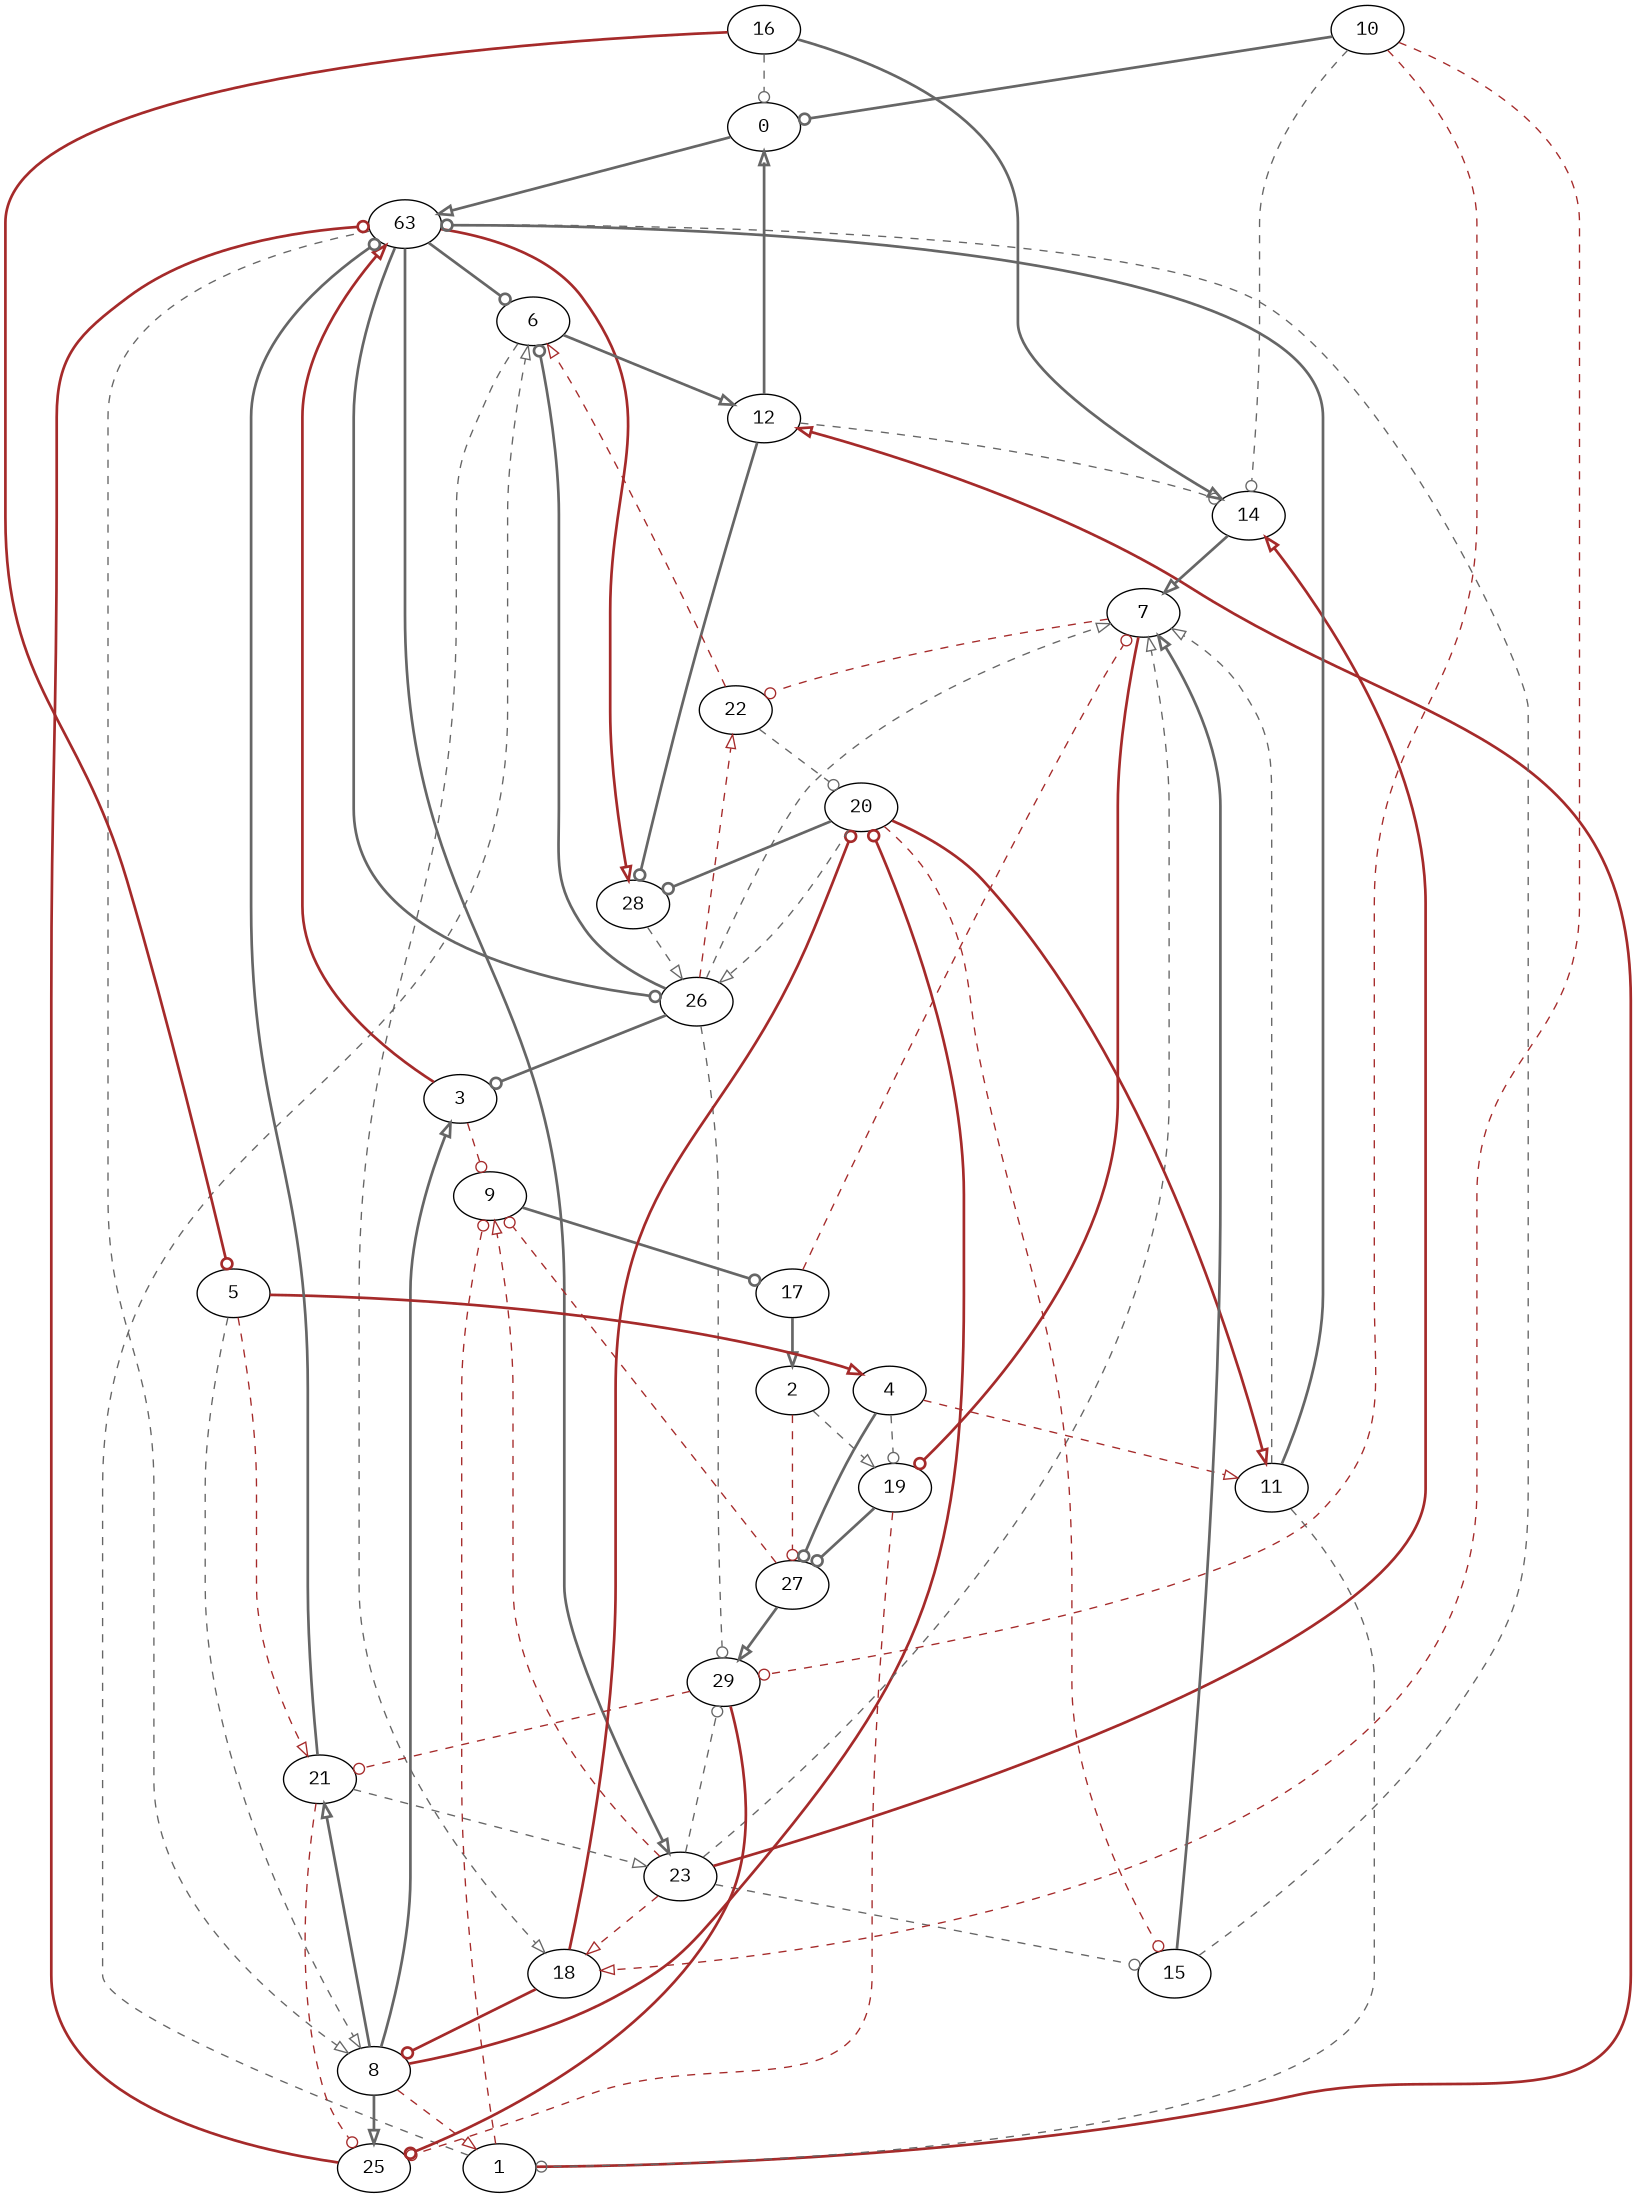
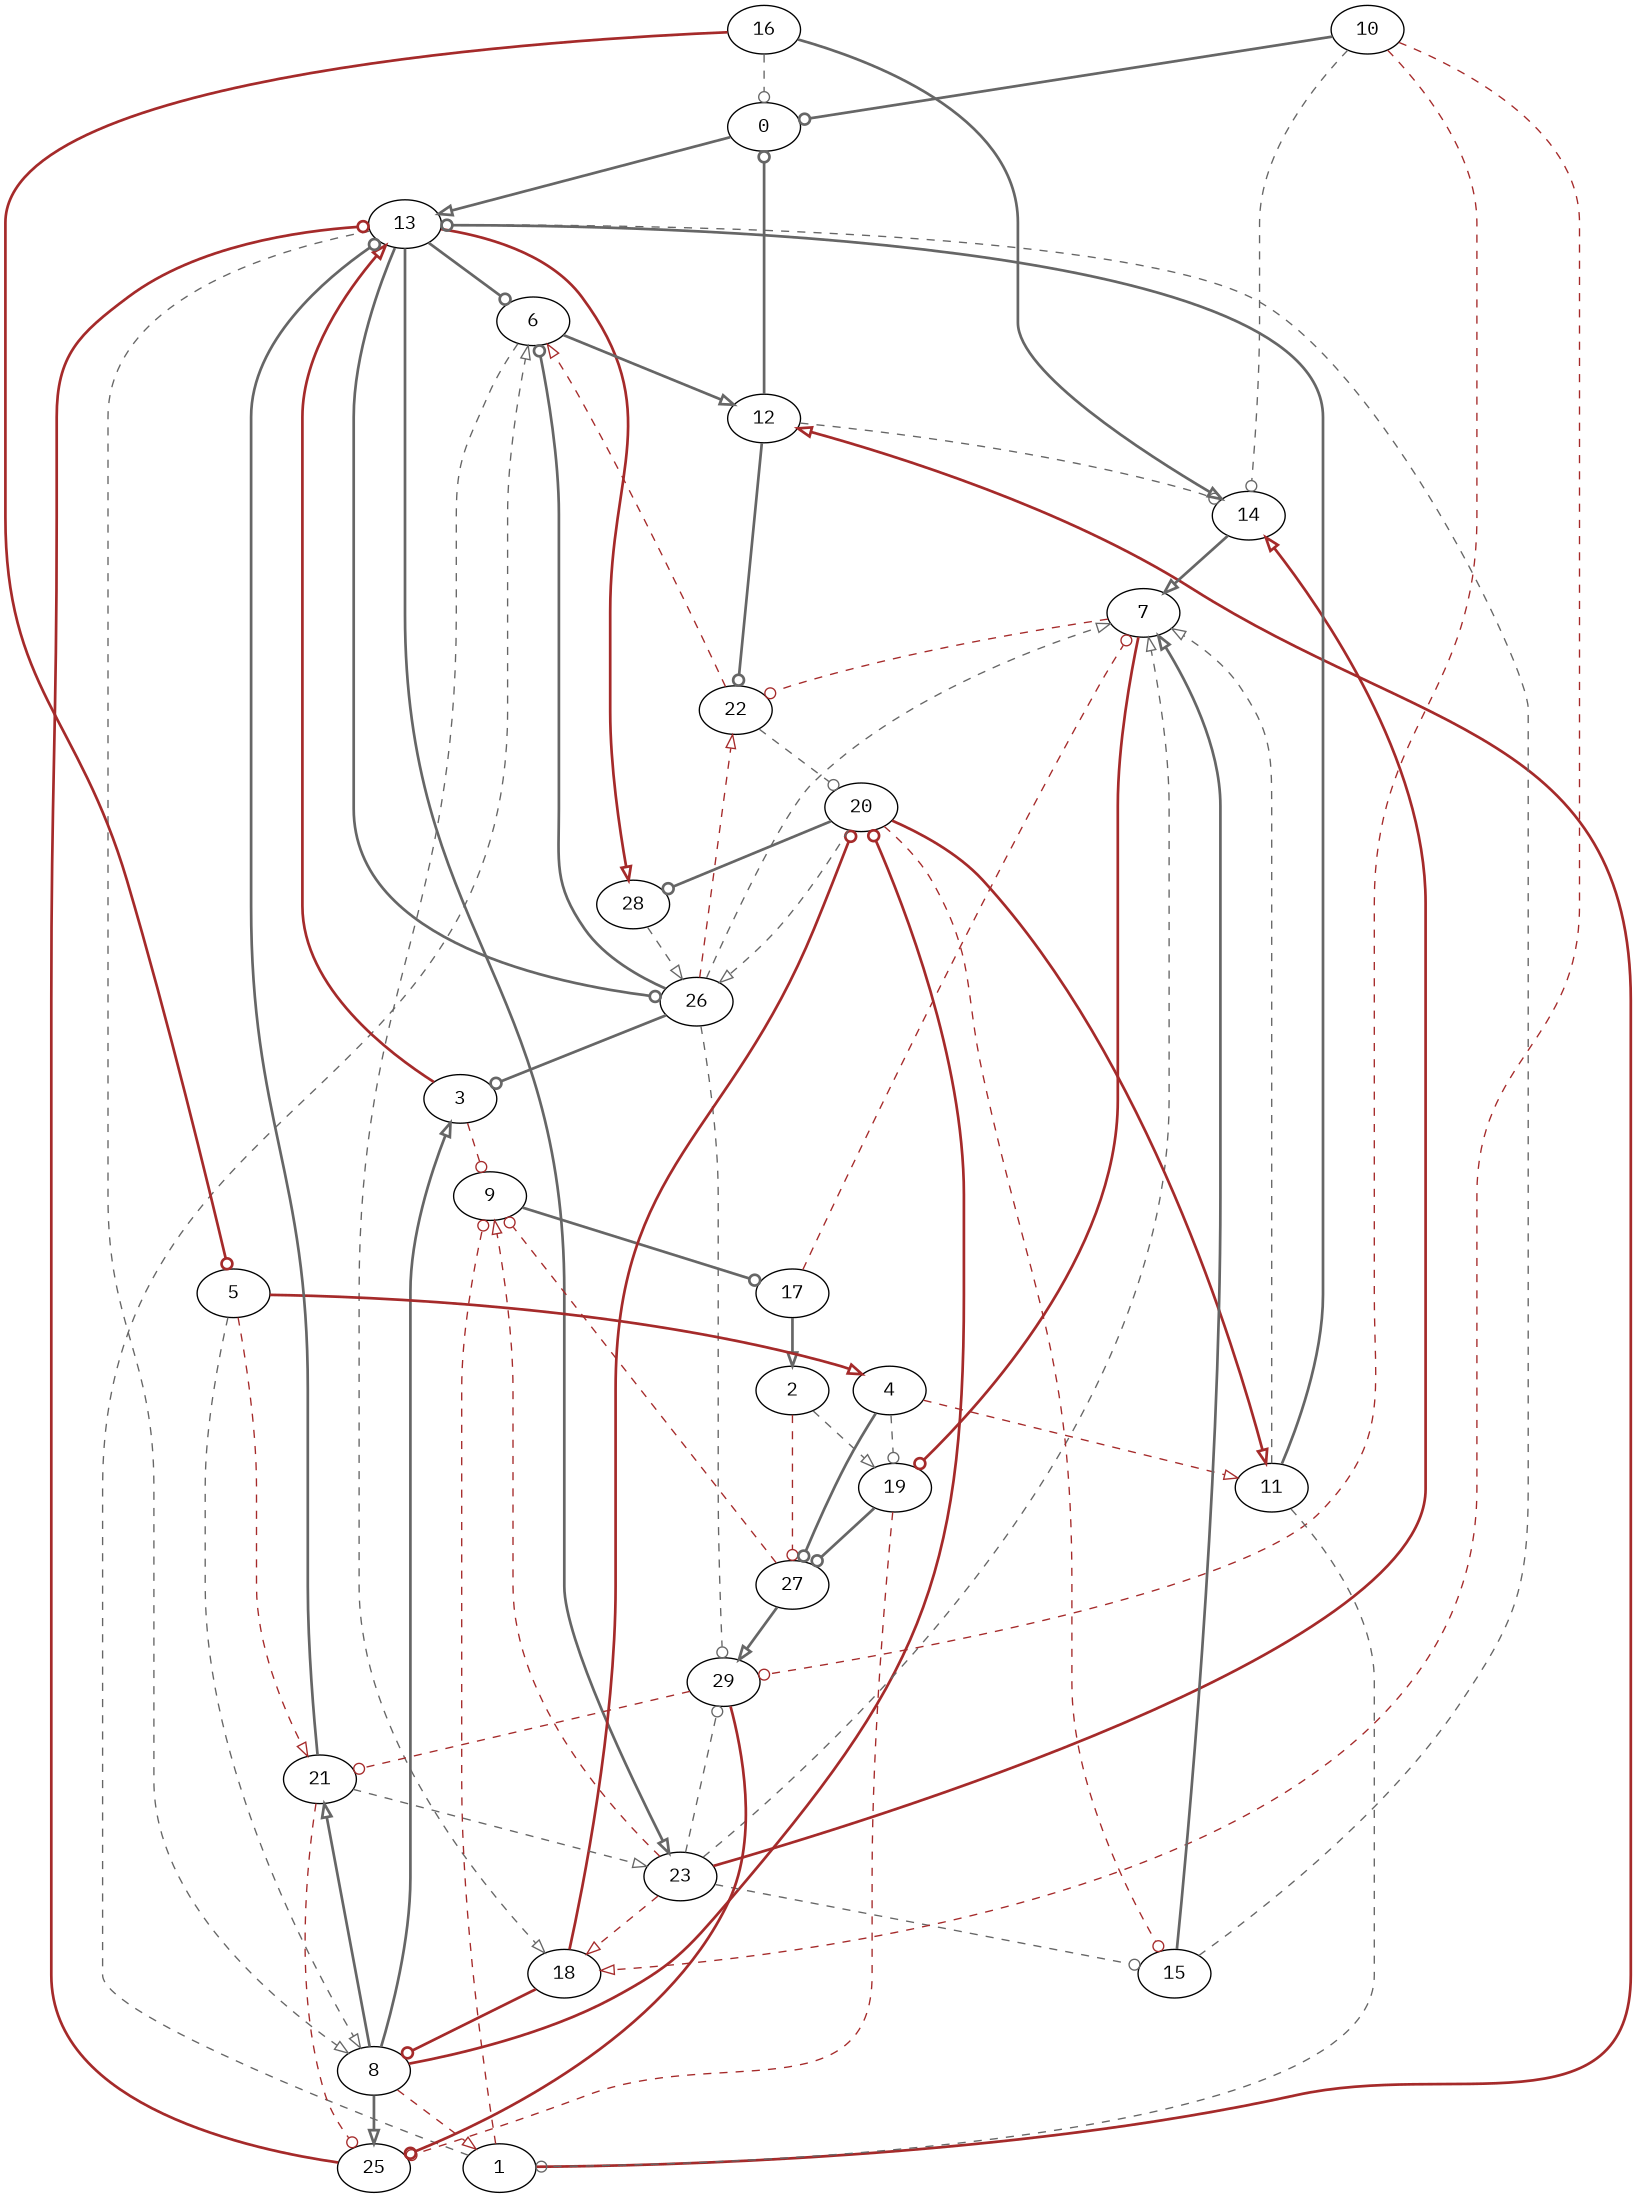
node "63": label "63" -> "13"
edge "12" -> "0": arrowhead onormal -> odot
edge "12" -> "28": now "12" -> "22"
